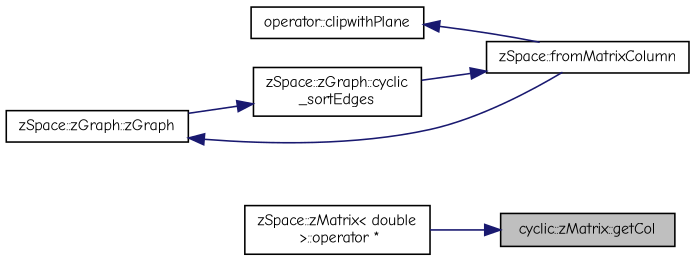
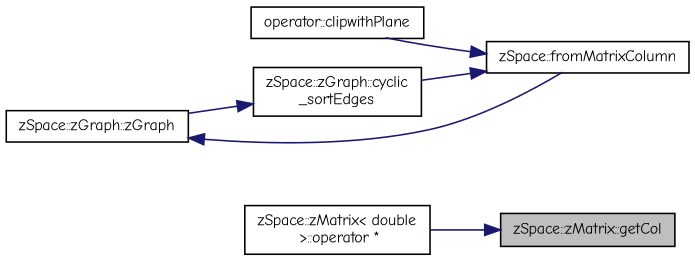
edge "zSpace::fromMatrixColumn" -> "operator::clipwithPlane": reversed
node "cyclic::zMatrix::getCol": label "cyclic::zMatrix::getCol" -> "zSpace::zMatrix::getCol"
